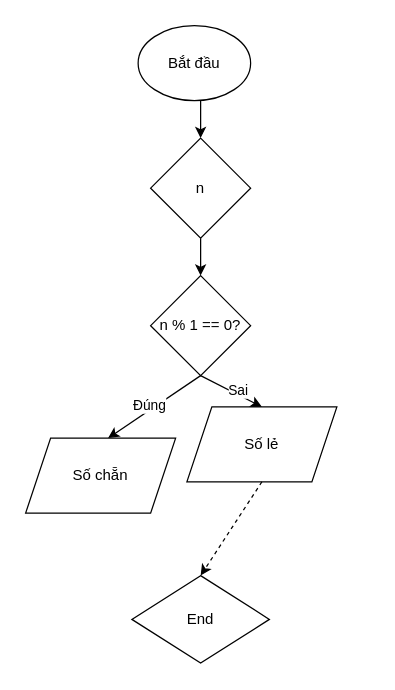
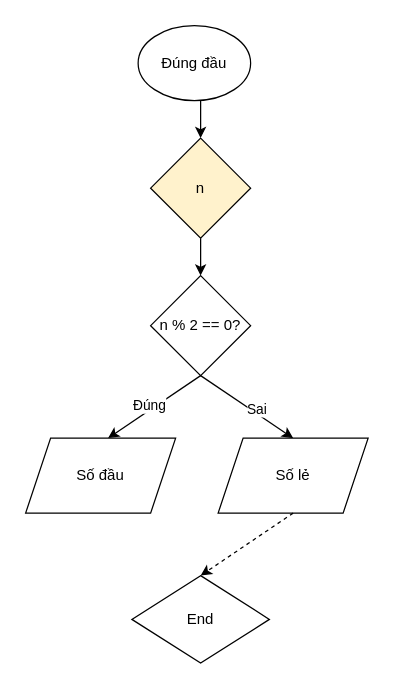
node "Bắt đầu": label "Bắt đầu" -> "Đúng đầu"
node "n": fillcolor #ffffff -> #fff2cc
node "n % 1 == 0?": label "n % 1 == 0?" -> "n % 2 == 0?"
node "Số lẻ": moved (262, 444) -> (293, 476)
node "Số chẵn": label "Số chẵn" -> "Số đầu"
